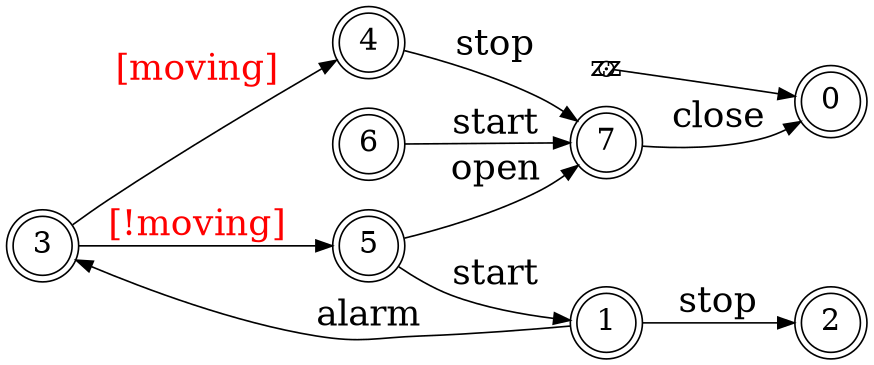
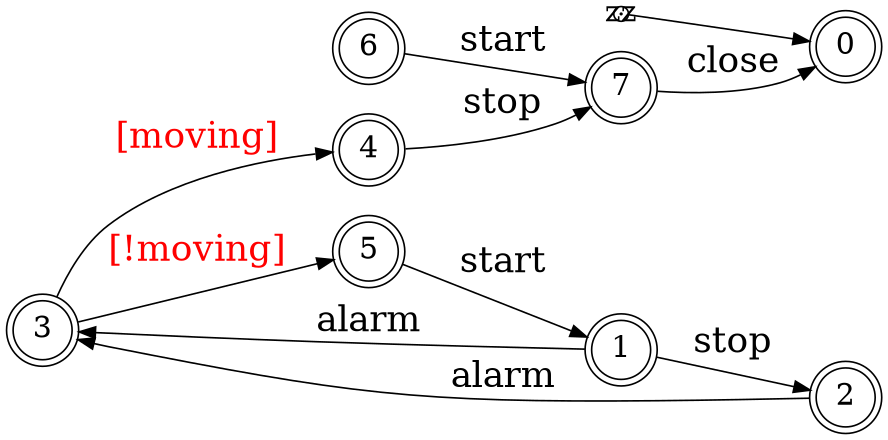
edge "5" -> "7": removed, label "open"
edge "2" -> "3": added, label "alarm"
